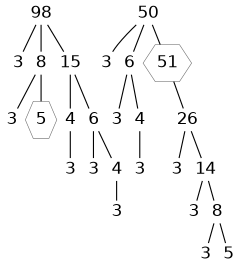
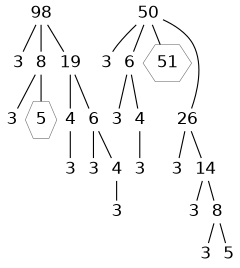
node "15": label "15" -> "19"
edge "51" -- "26": now "50" -- "26"
